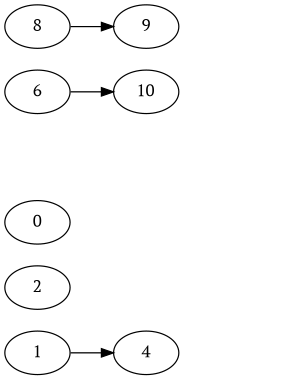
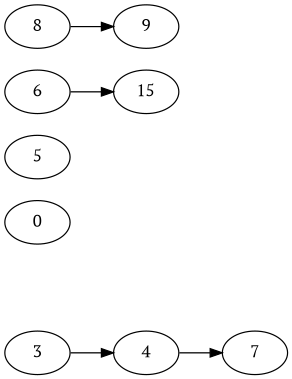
node "10": label "10" -> "15"
node "5": added
node "2": removed
node "1": label "1" -> "3"
node "7": added
